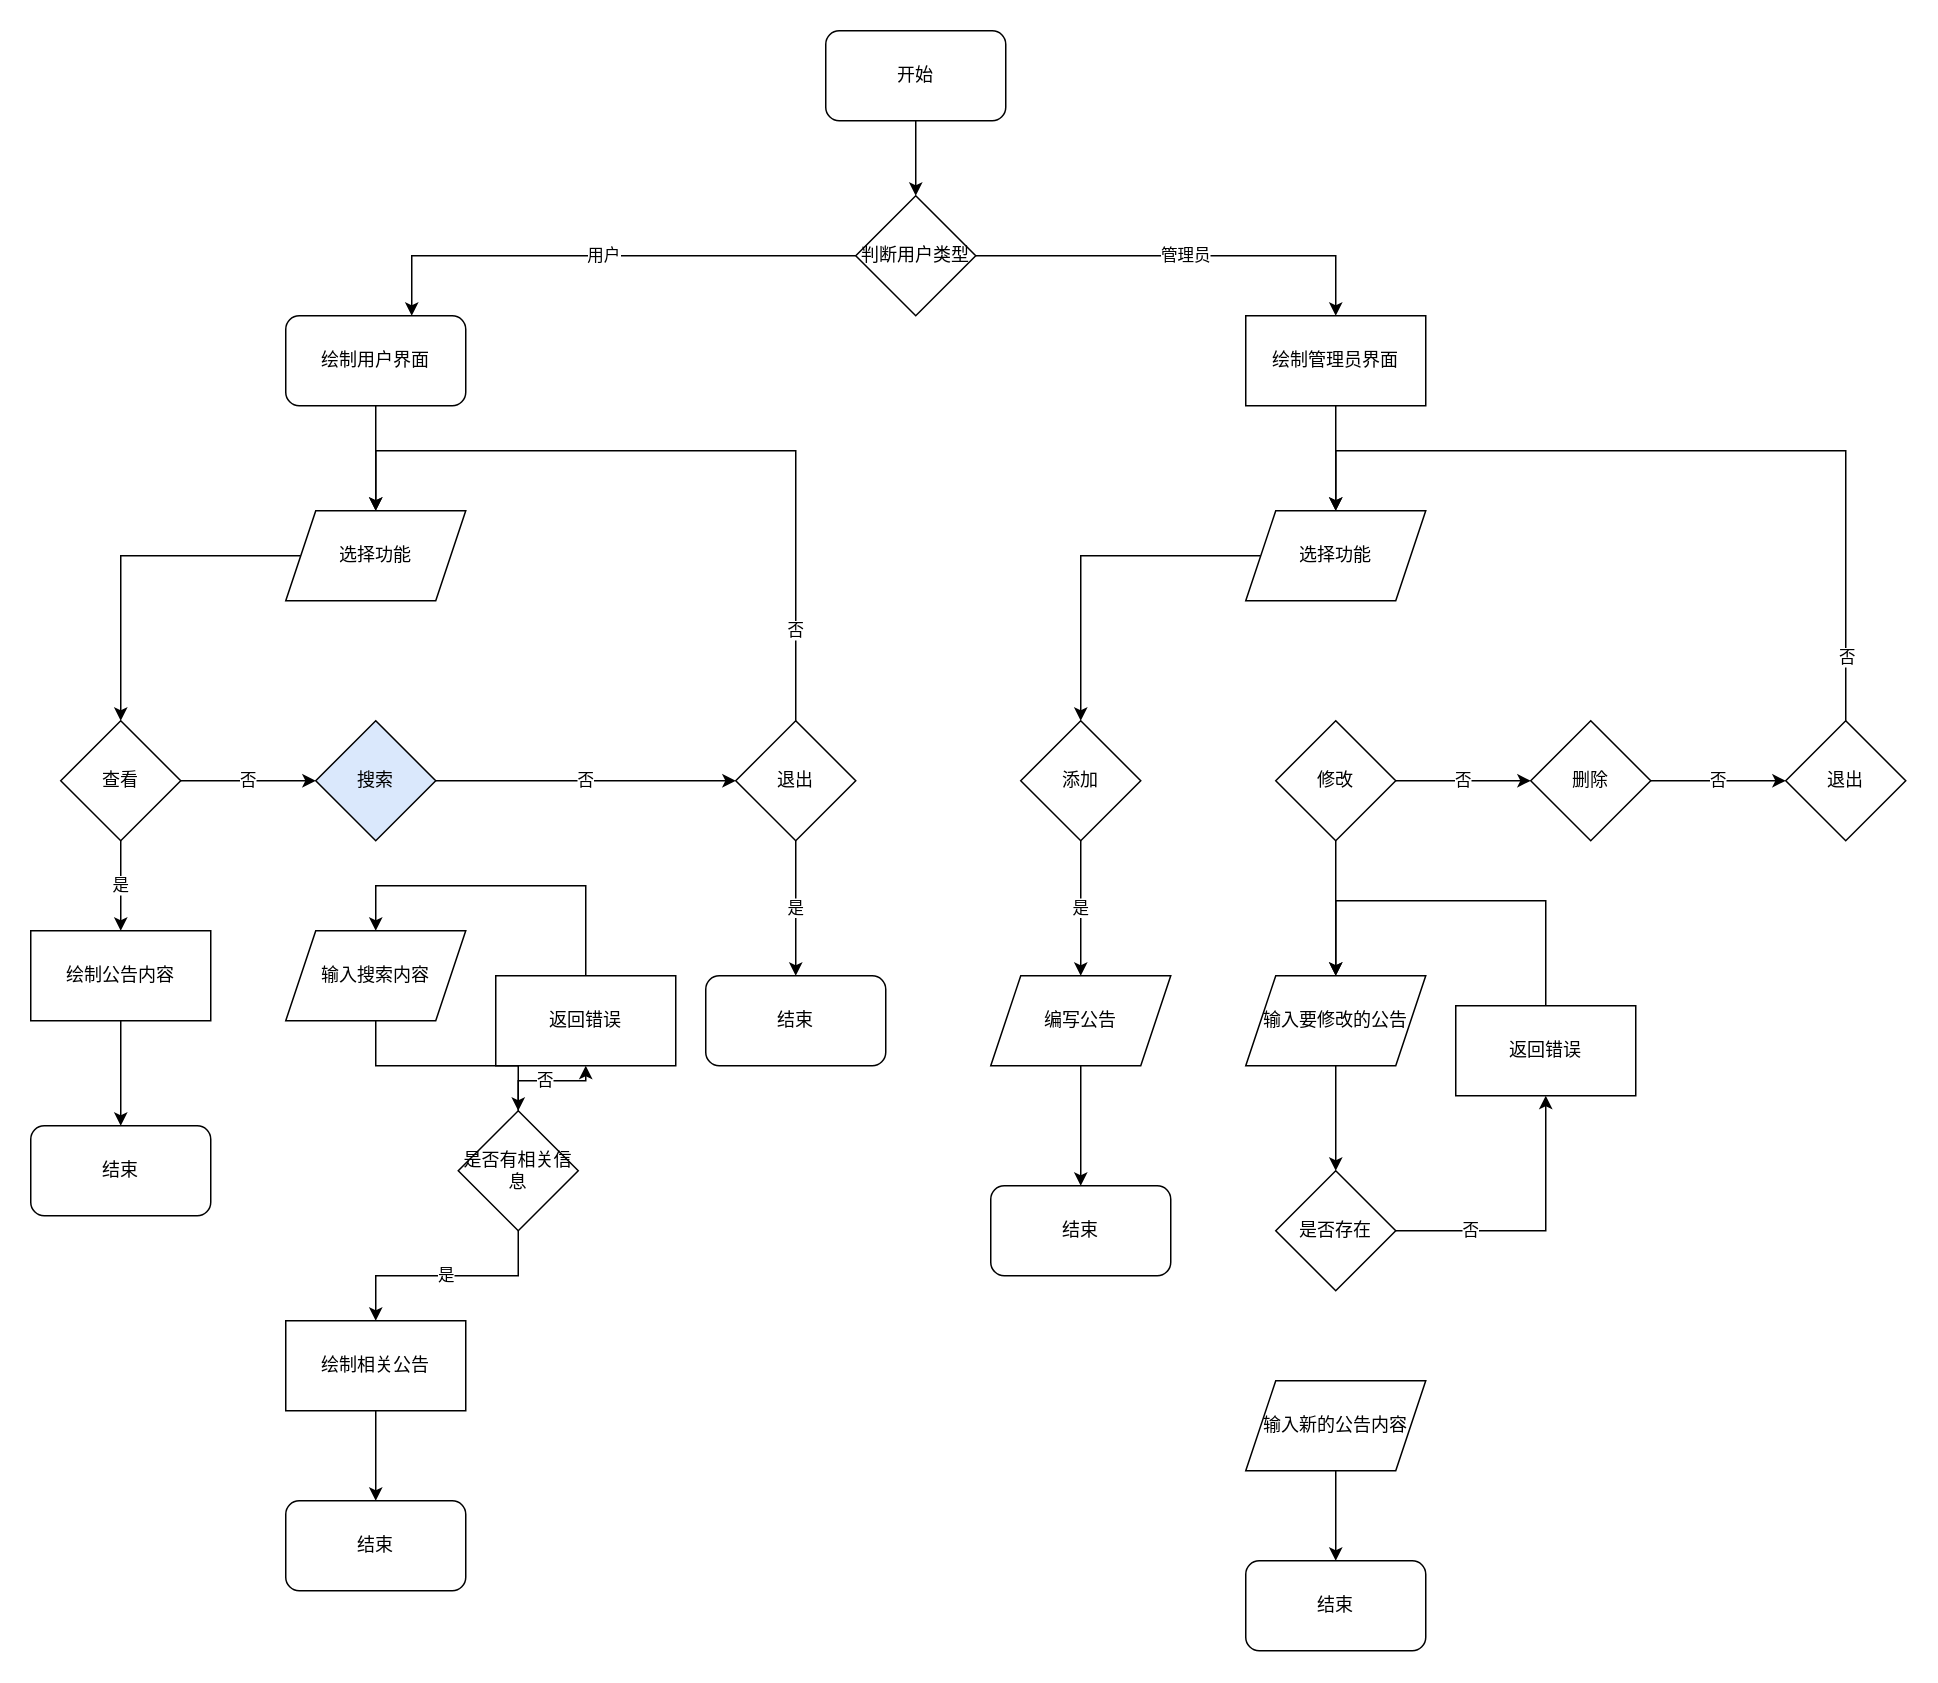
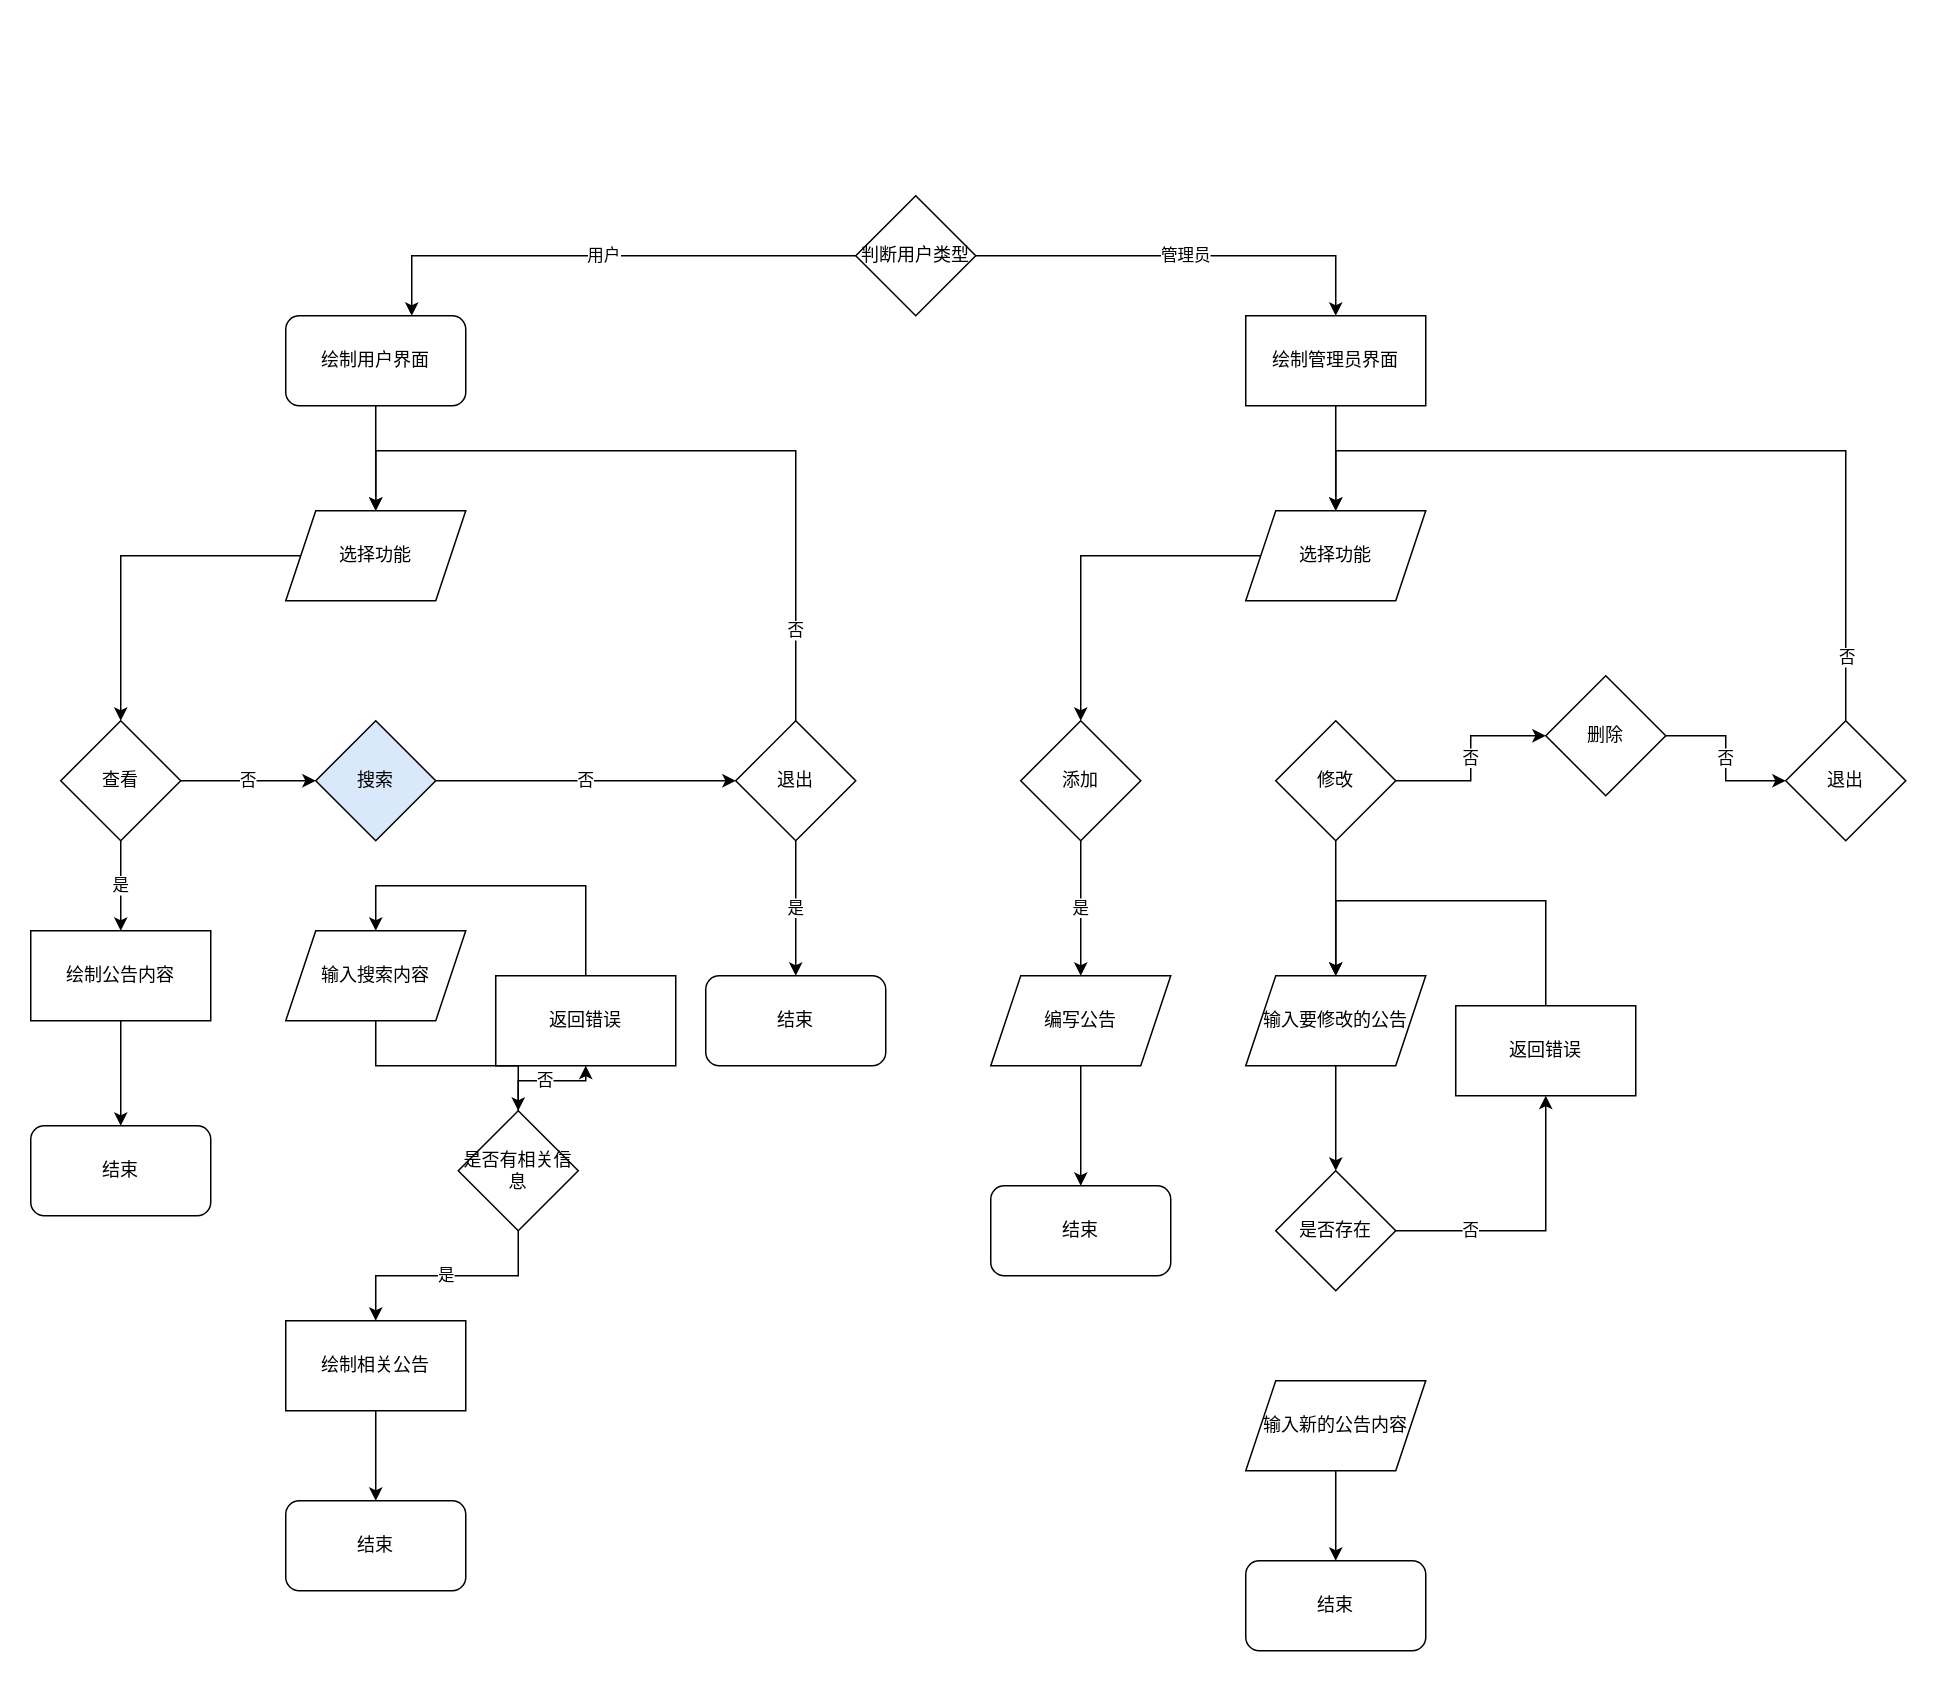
node "开始": removed
edge "开始" -> "判断用户类型": removed
node "删除": moved (1591, 781) -> (1606, 736)
